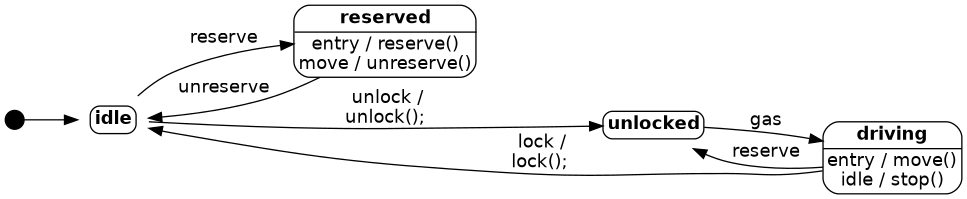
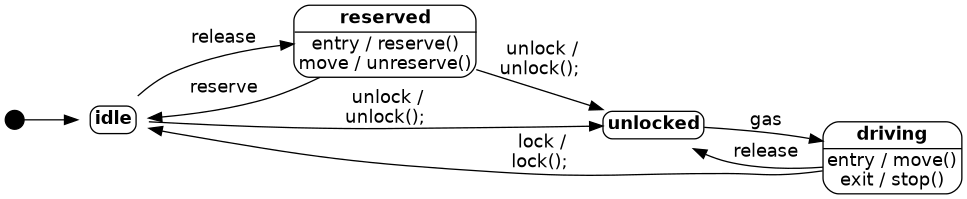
edge "idle" -> "reserved": label " reserve" -> " release"
edge "reserved" -> "idle": label " unreserve" -> " reserve"
edge "reserved" -> "unlocked": added, label "unlock / unlock();"
edge "driving" -> "unlocked": label " reserve" -> " release"
node "driving": text "idle / stop()" -> "exit / stop()"
